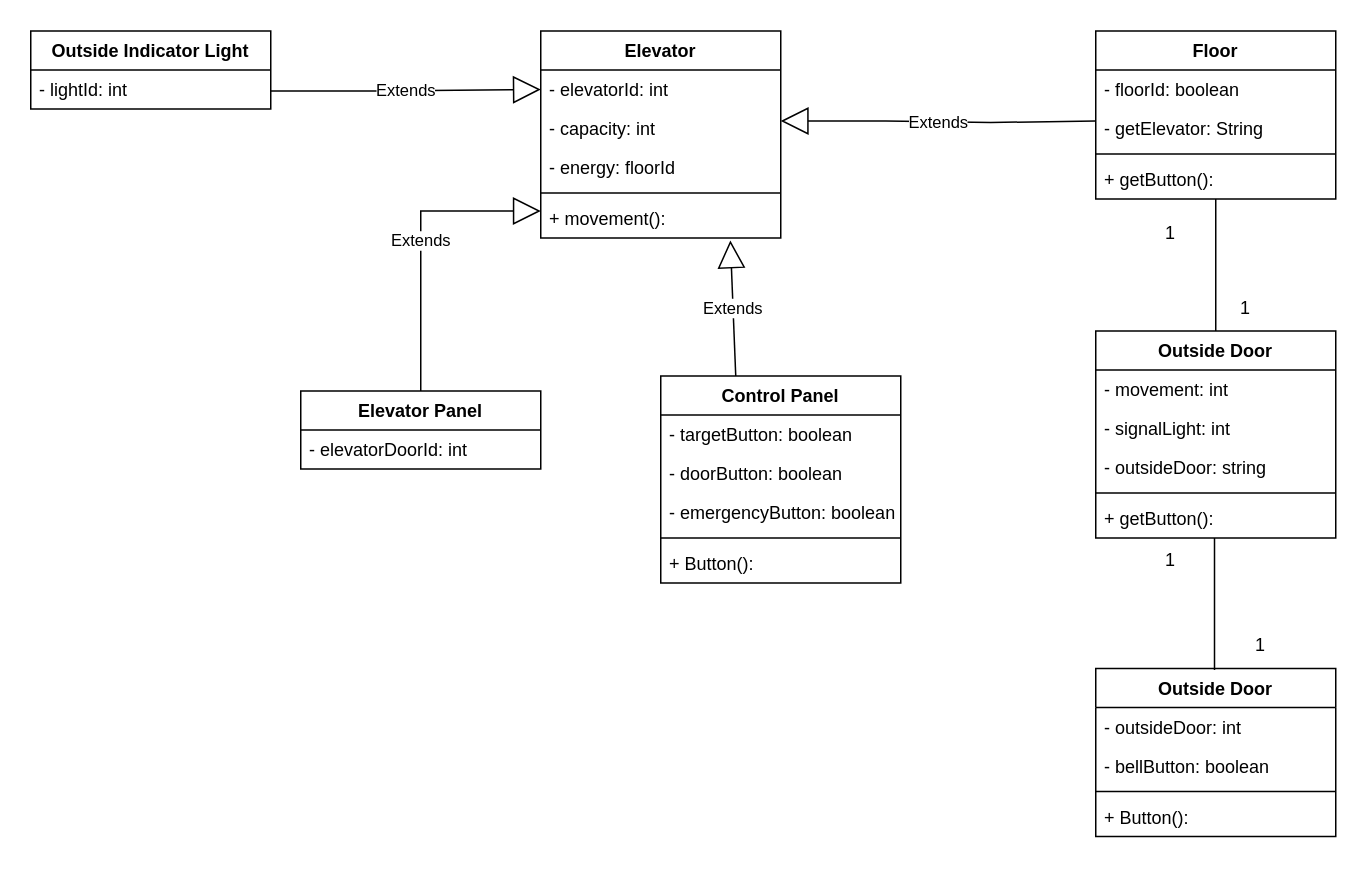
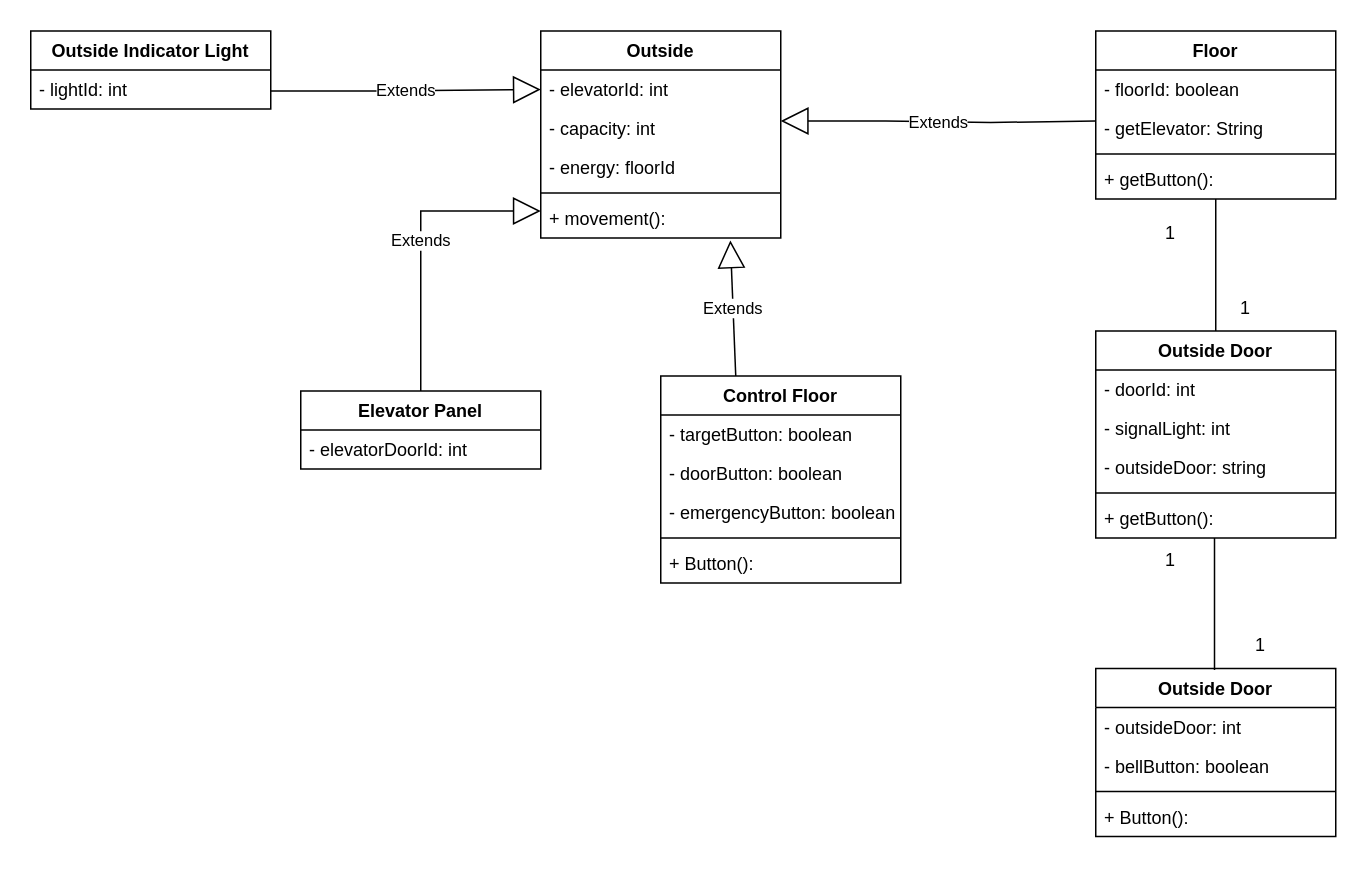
node "Elevator": label "Elevator" -> "Outside"
node "- movement: int": label "- movement: int" -> "- doorId: int"
node "Control Panel": label "Control Panel" -> "Control Floor"
